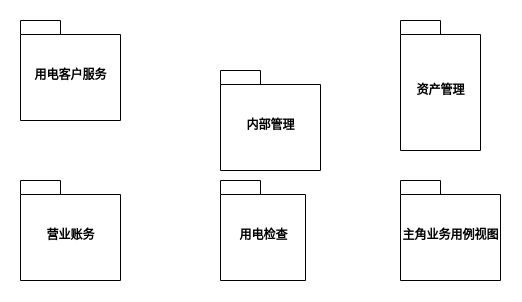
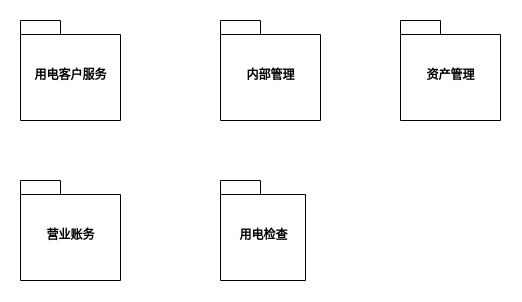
node "资产管理": size 80x130 -> 100x100
node "内部管理": moved (271, 121) -> (271, 71)
node "主角业务用例视图": removed
